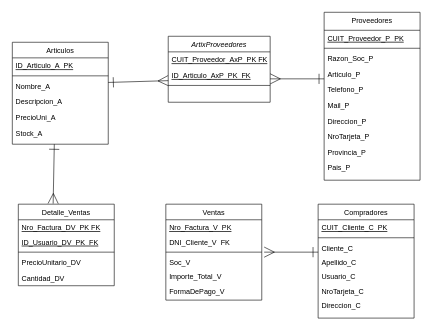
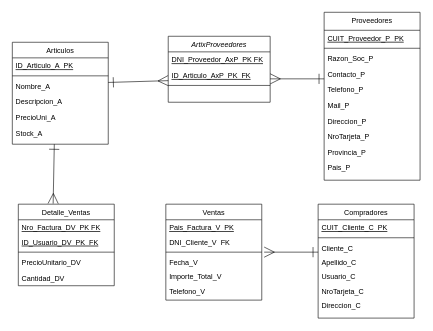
node "CUIT_Proveedor_AxP PK FK": label "CUIT_Proveedor_AxP PK FK" -> "DNI_Proveedor_AxP PK FK"
node "Articulo_P": label "Articulo_P" -> "Contacto_P"
node "Nro_Factura_V PK": label "Nro_Factura_V PK" -> "Pais_Factura_V PK"
node "Soc_V": label "Soc_V" -> "Fecha_V"
node "FormaDePago_V": label "FormaDePago_V" -> "Telefono_V"
